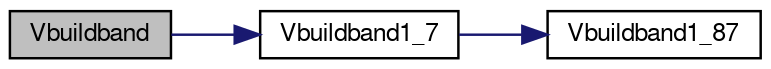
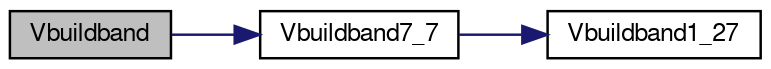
node "Vbuildband1_7": label "Vbuildband1_7" -> "Vbuildband7_7"
node "Vbuildband1_87": label "Vbuildband1_87" -> "Vbuildband1_27"
